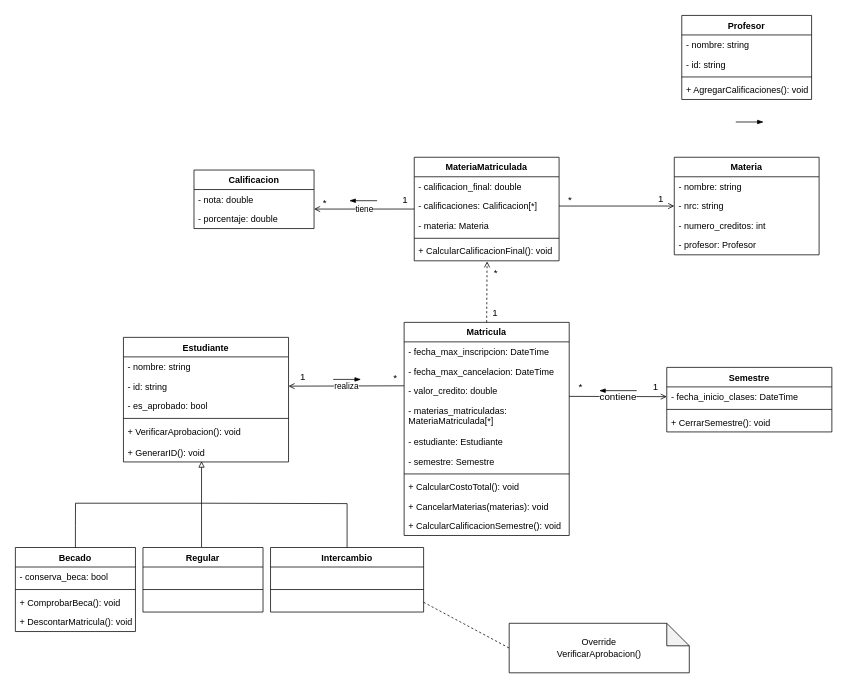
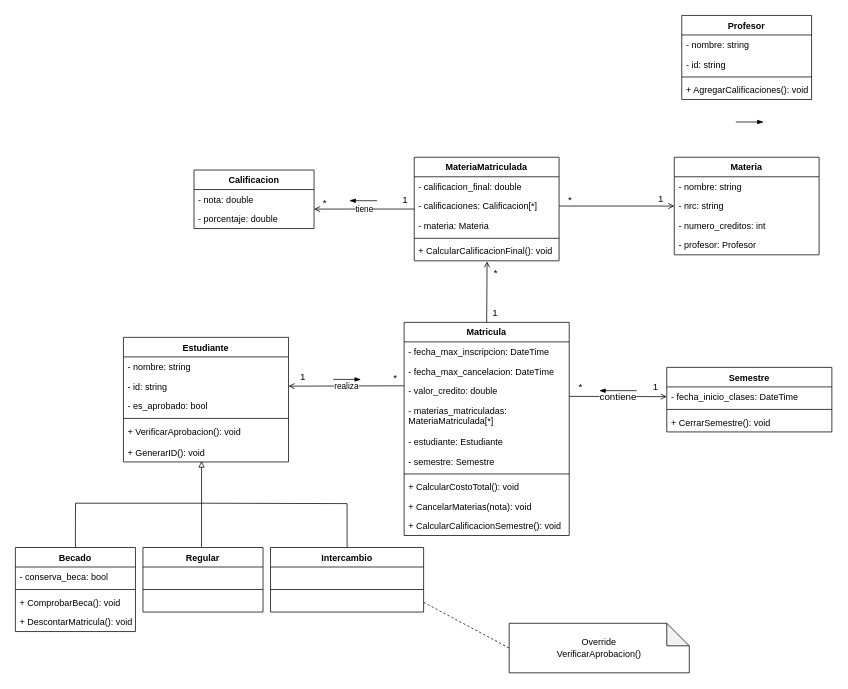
edge "Matricula" -> "+ CalcularCalificacionFinal(): void": style dashed -> solid
node "+ CancelarMaterias(materias): void": label "+ CancelarMaterias(materias): void" -> "+ CancelarMaterias(nota): void"
